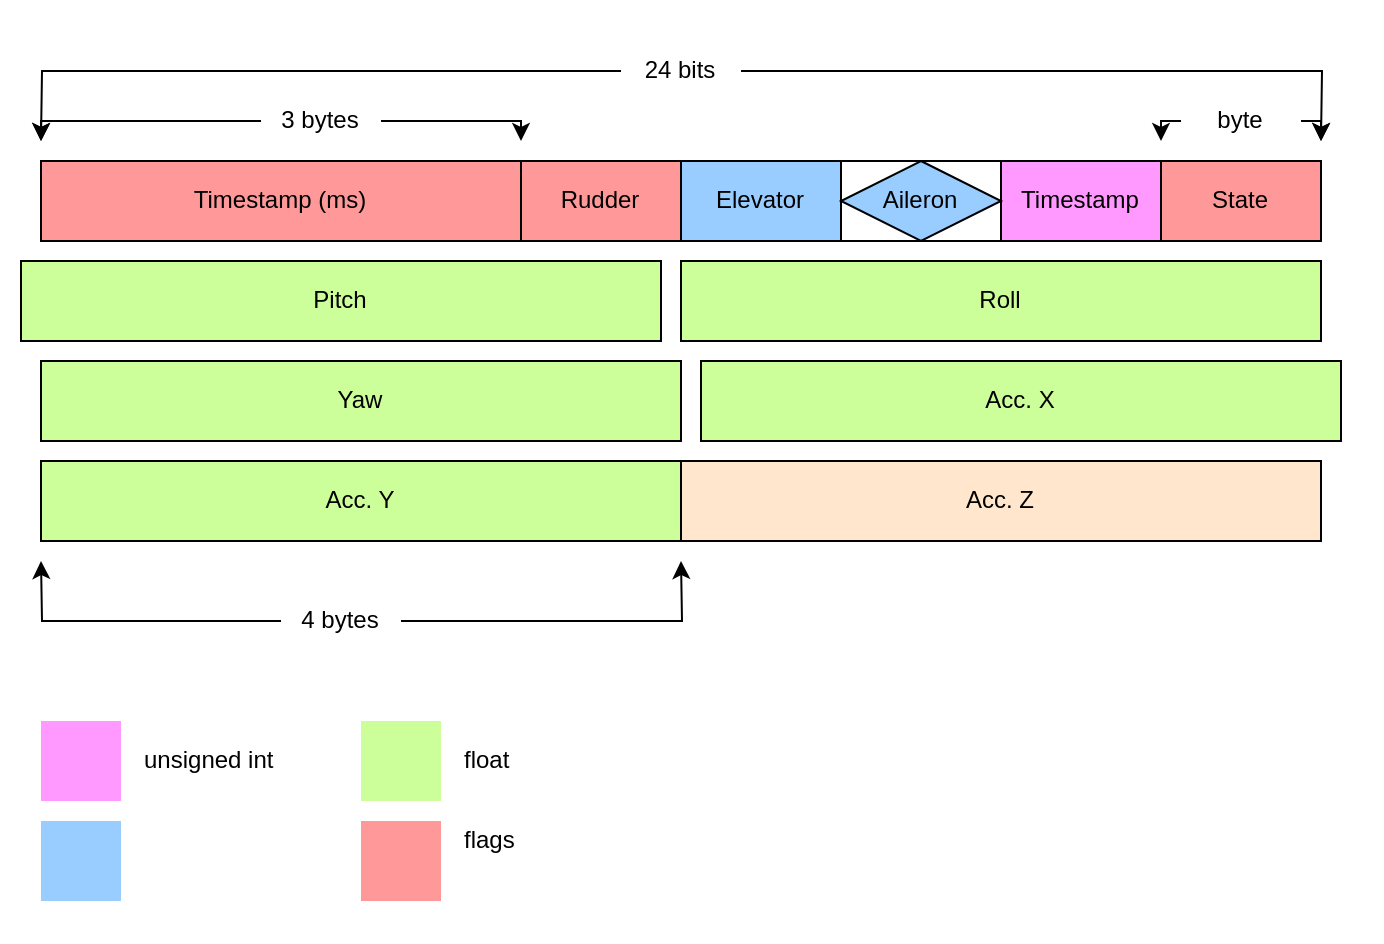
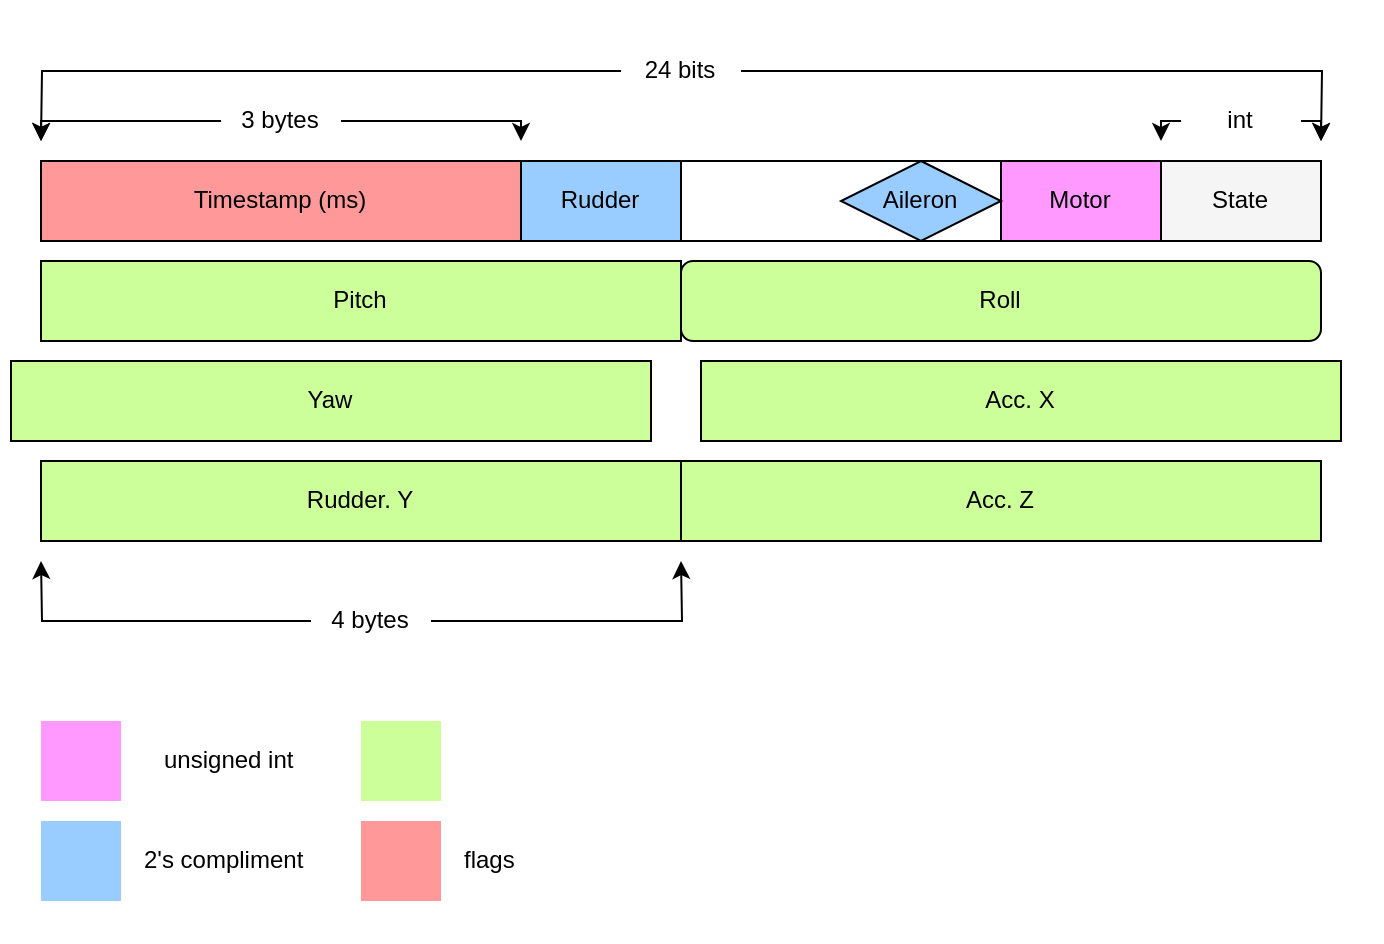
node "3 bytes": moved (321, 121) -> (281, 121)
node "byte": label "byte" -> "int"
node "Rudder": fillcolor #ff9999 -> #99ccff
node "Elevator": removed
node "Timestamp": label "Timestamp" -> "Motor"
node "State": fillcolor #ff9999 -> #f5f5f5
node "Pitch": moved (341, 301) -> (361, 301)
node "Roll": shape rectangle -> rounded rectangle
node "Yaw": moved (361, 401) -> (331, 401)
node "Acc. Y": label "Acc. Y" -> "Rudder. Y"
node "Acc. Z": fillcolor #ffe6cc -> #ccff99
node "4 bytes": moved (341, 621) -> (371, 621)
node "unsigned int": moved (211, 761) -> (231, 761)
node "float": removed
node "flags": moved (511, 841) -> (511, 861)
node "2's compliment": added
